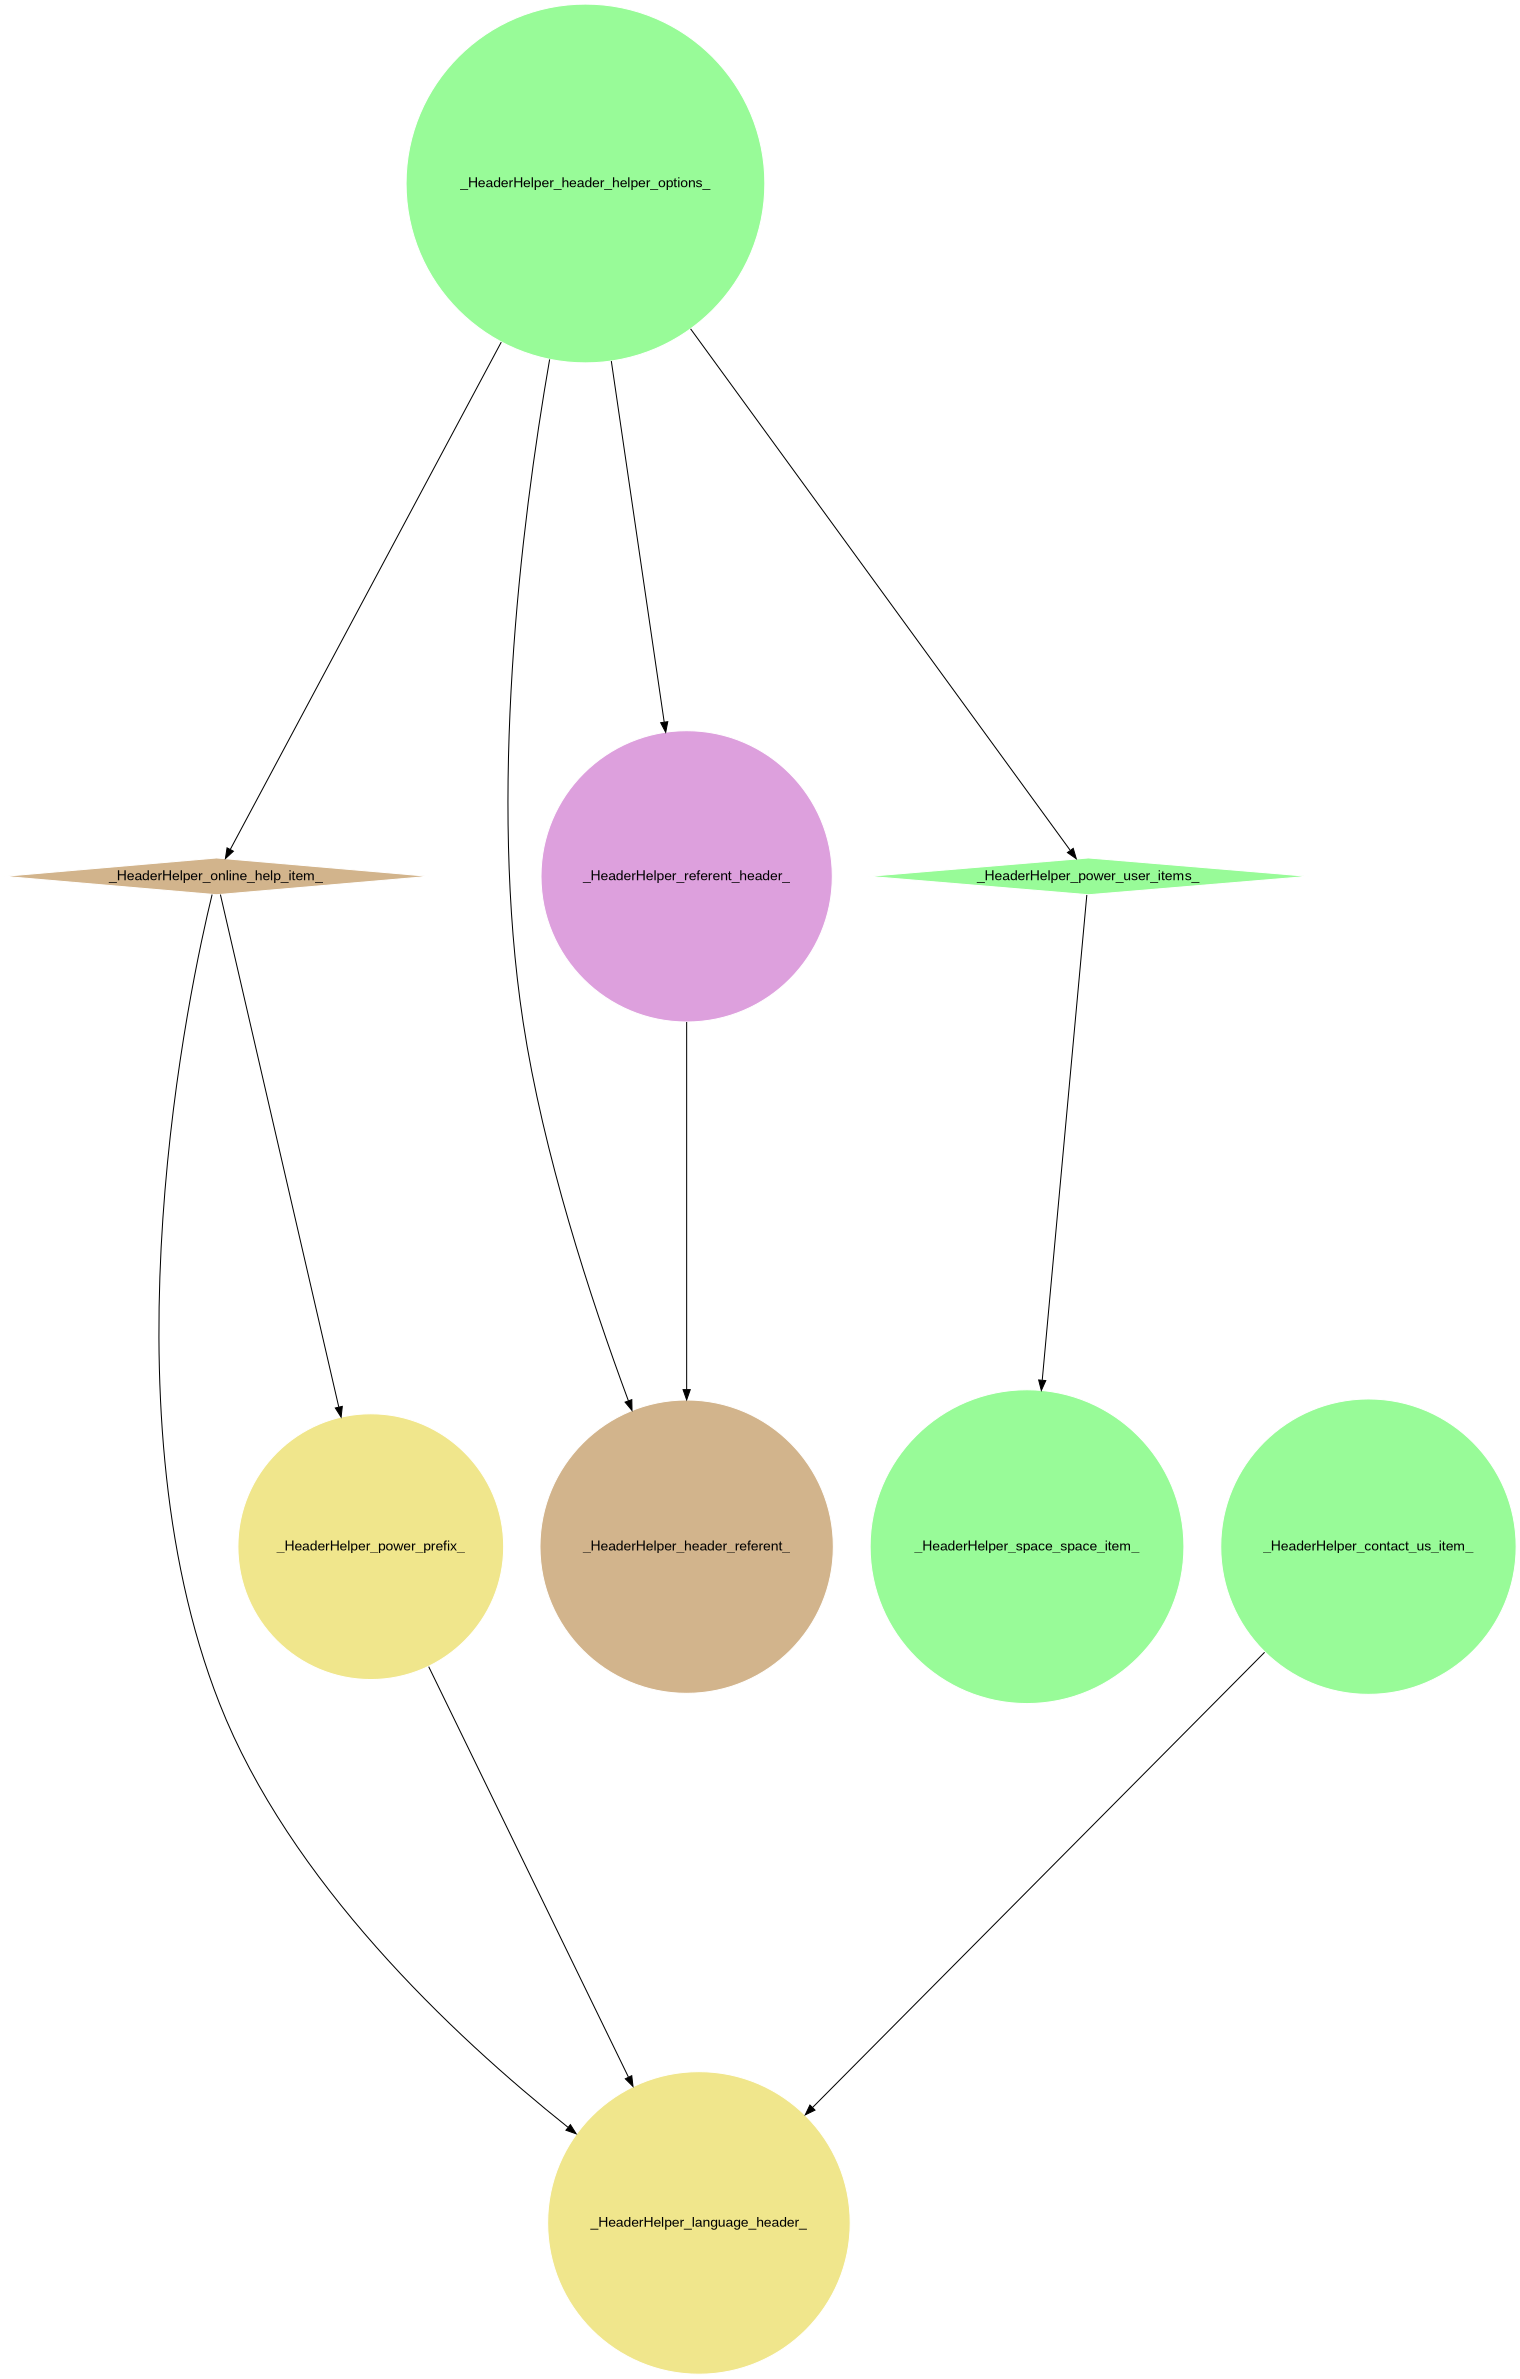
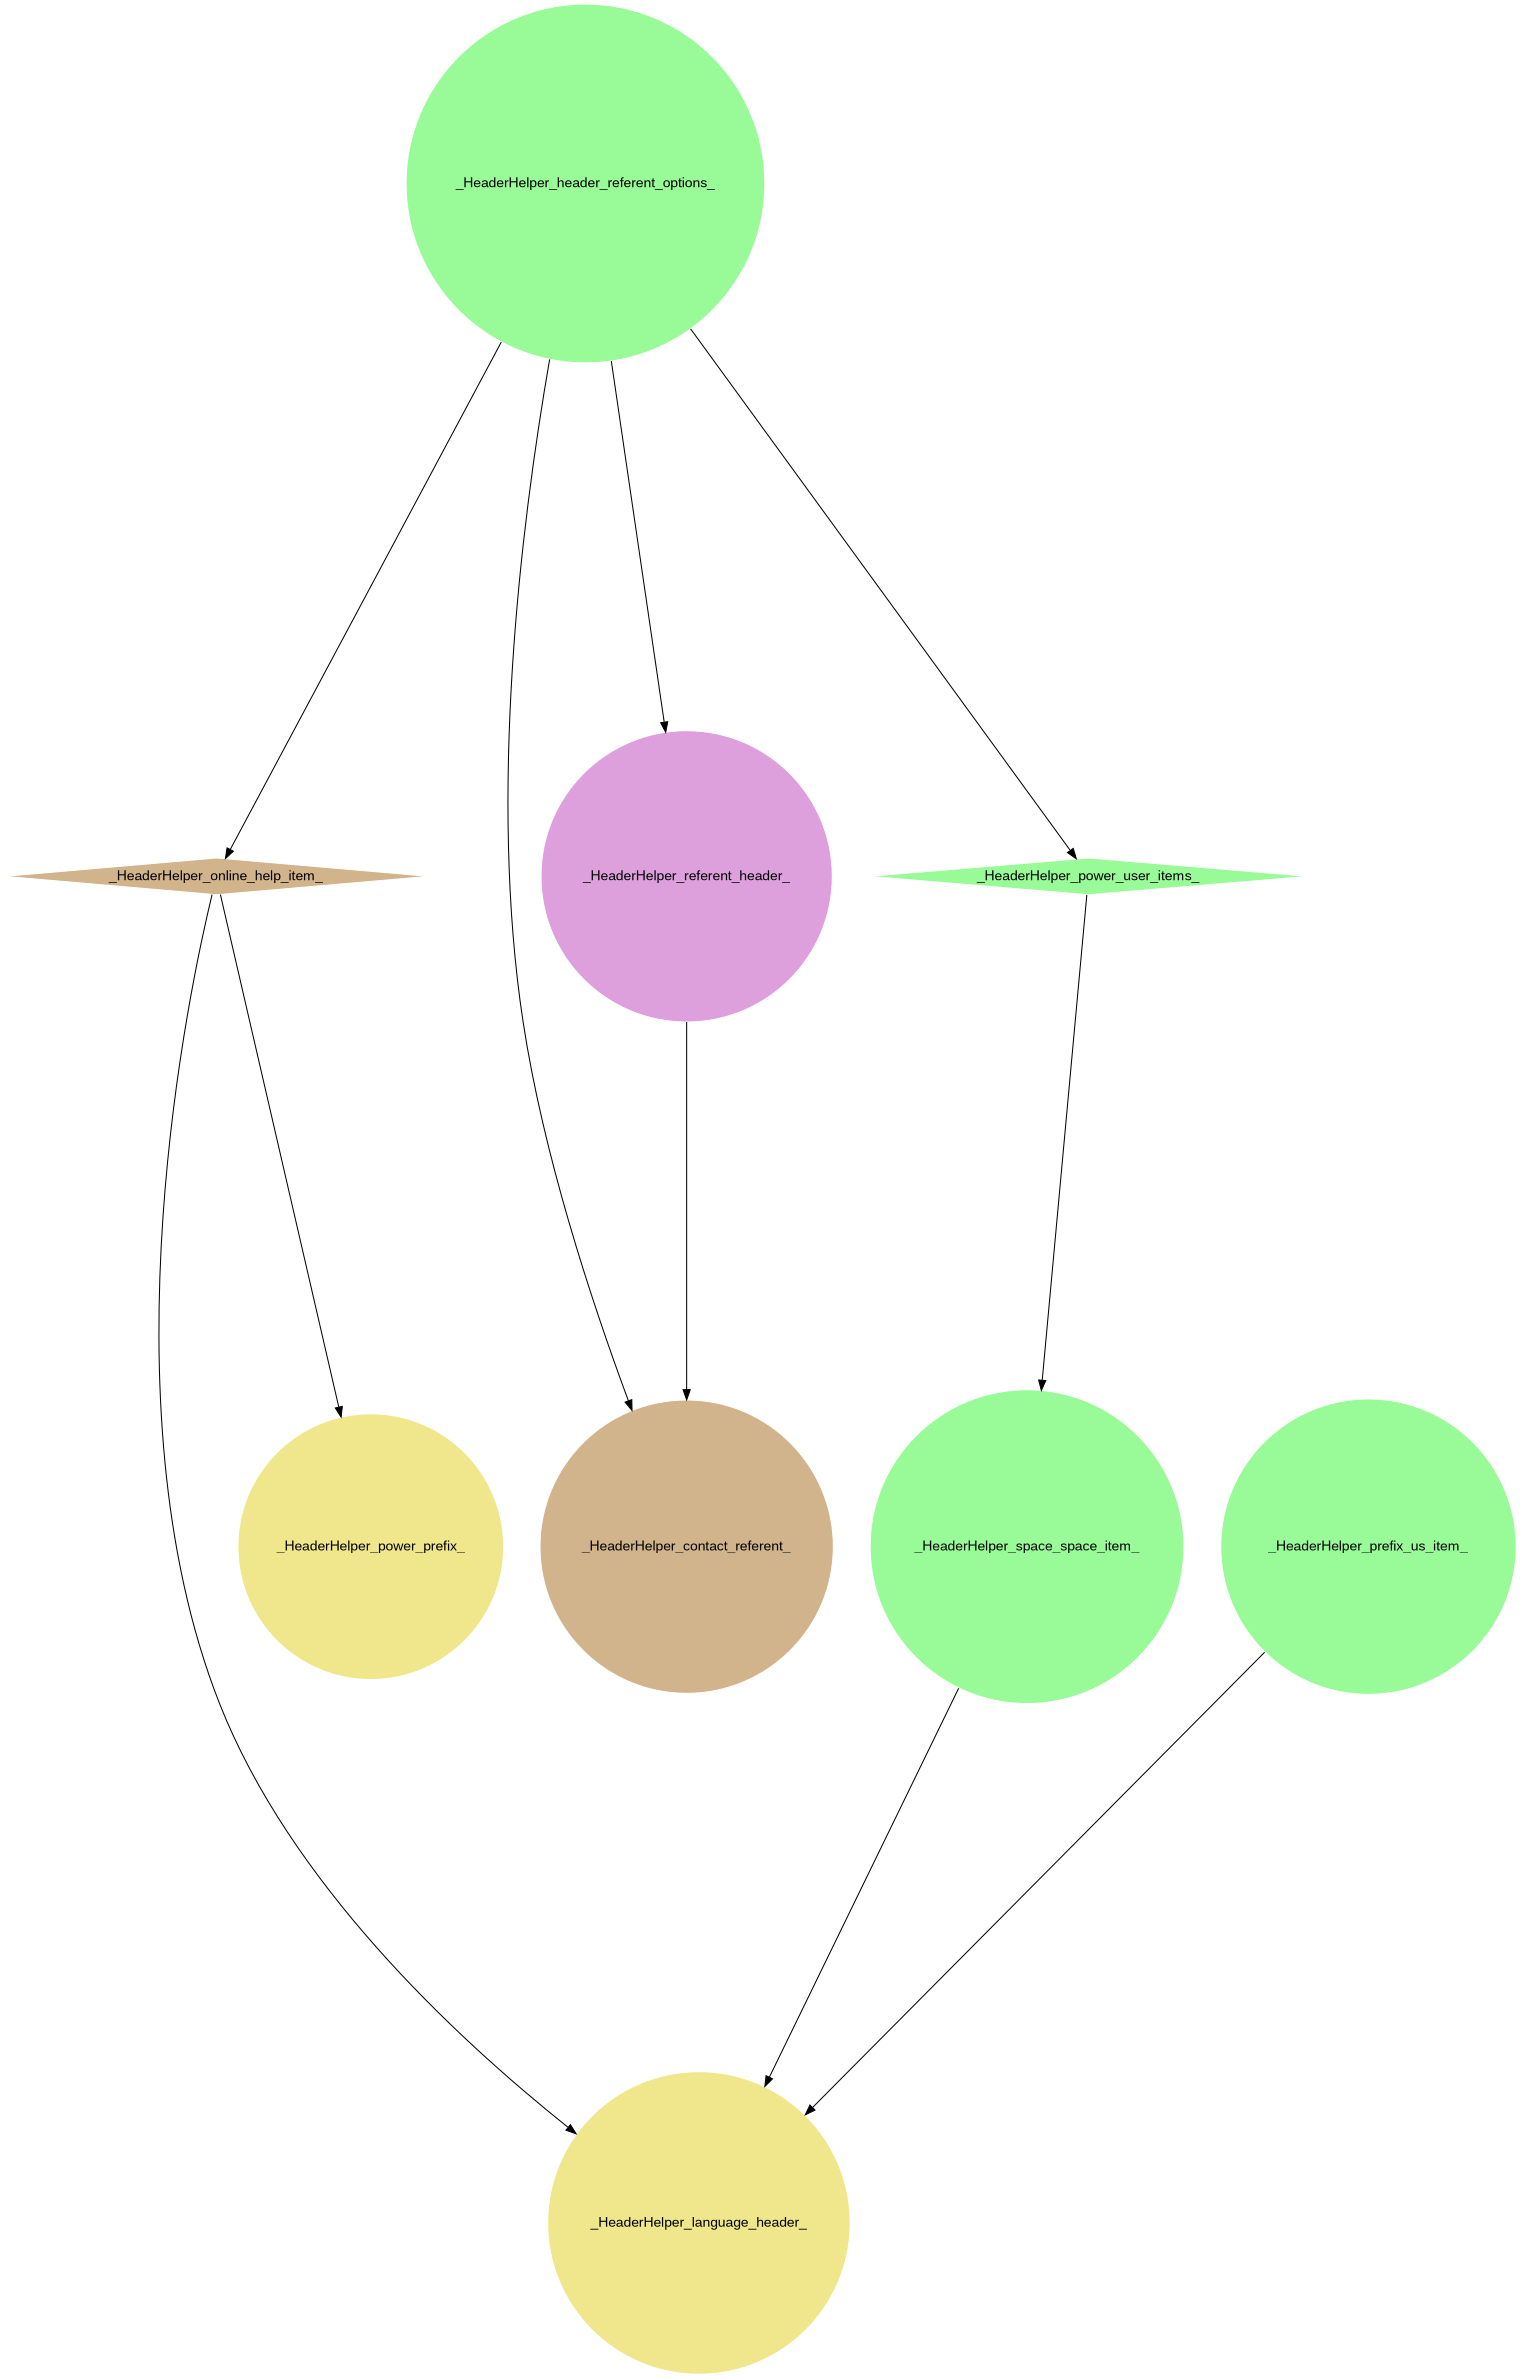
node "_HeaderHelper_header_helper_options_": label "_HeaderHelper_header_helper_options_" -> "_HeaderHelper_header_referent_options_"
node "_HeaderHelper_header_referent_": label "_HeaderHelper_header_referent_" -> "_HeaderHelper_contact_referent_"
node "_HeaderHelper_contact_us_item_": label "_HeaderHelper_contact_us_item_" -> "_HeaderHelper_prefix_us_item_"
edge "_HeaderHelper_power_prefix_" -> "_HeaderHelper_language_header_": now "_HeaderHelper_space_space_item_" -> "_HeaderHelper_language_header_"
